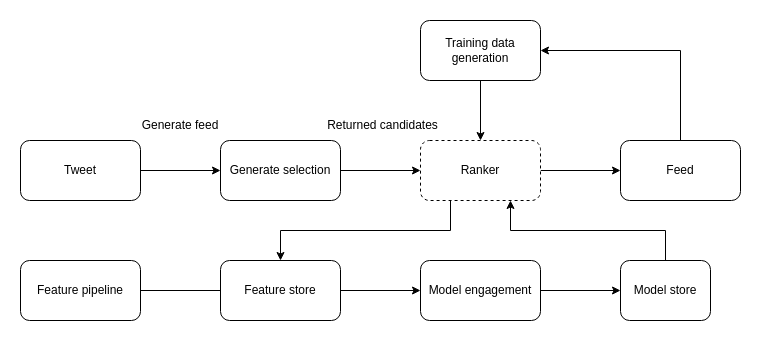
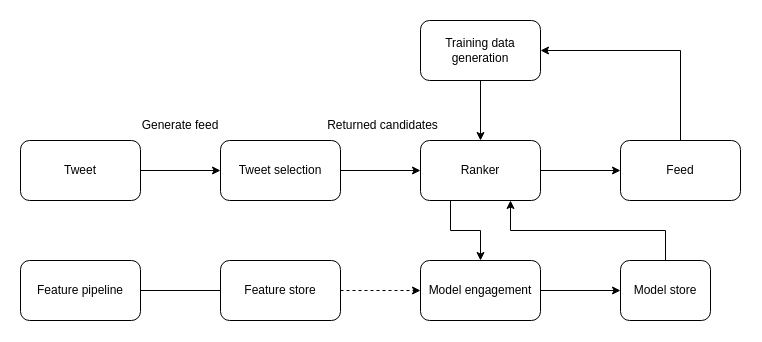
node "Generate selection": label "Generate selection" -> "Tweet selection"
node "Ranker": style dashed -> solid
edge "Ranker" -> "Feature store": now "Ranker" -> "Model engagement"
edge "Feature store" -> "Model engagement": style solid -> dashed
